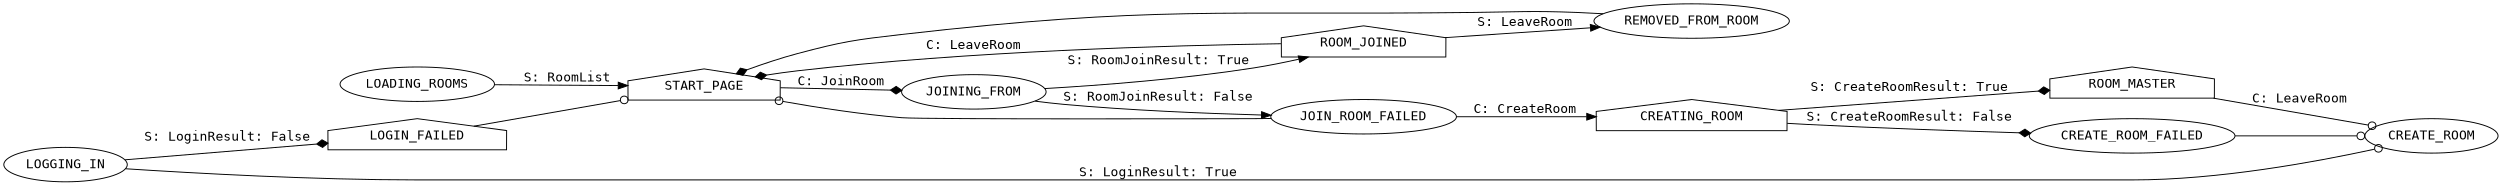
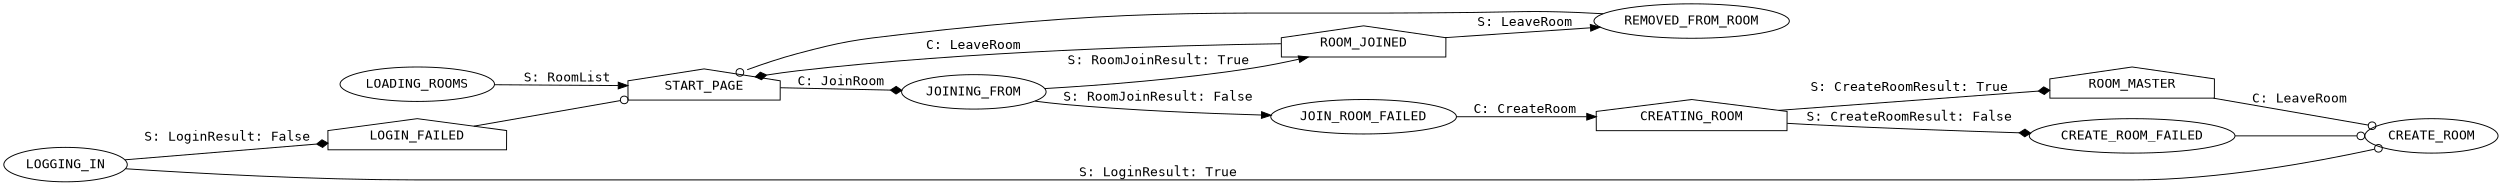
edge "REMOVED_FROM_ROOM" -> "START_PAGE": arrowhead diamond -> odot
edge "JOIN_ROOM_FAILED" -> "START_PAGE": removed
